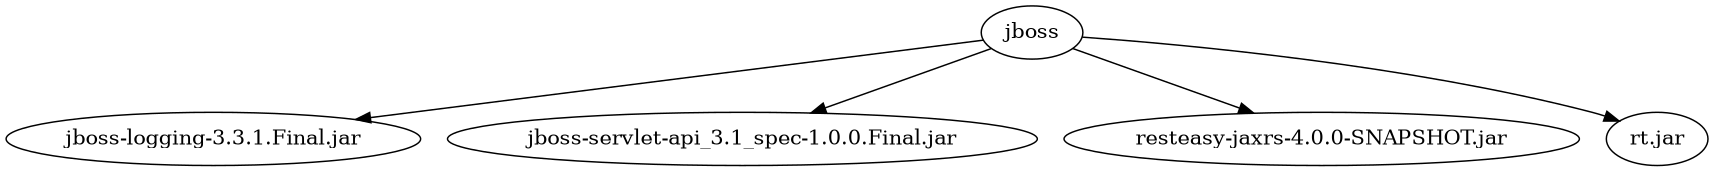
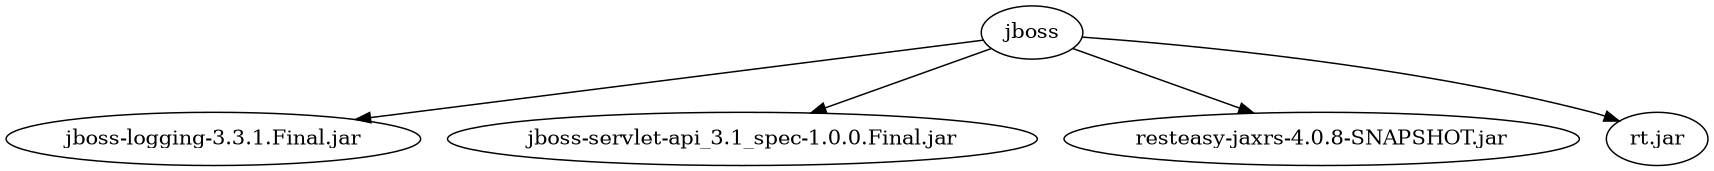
node "resteasy-jaxrs-4.0.0-SNAPSHOT.jar": label "resteasy-jaxrs-4.0.0-SNAPSHOT.jar" -> "resteasy-jaxrs-4.0.8-SNAPSHOT.jar"
